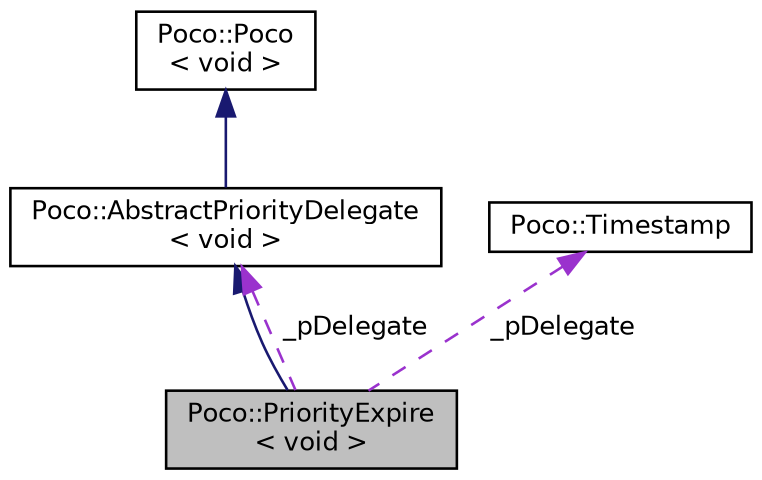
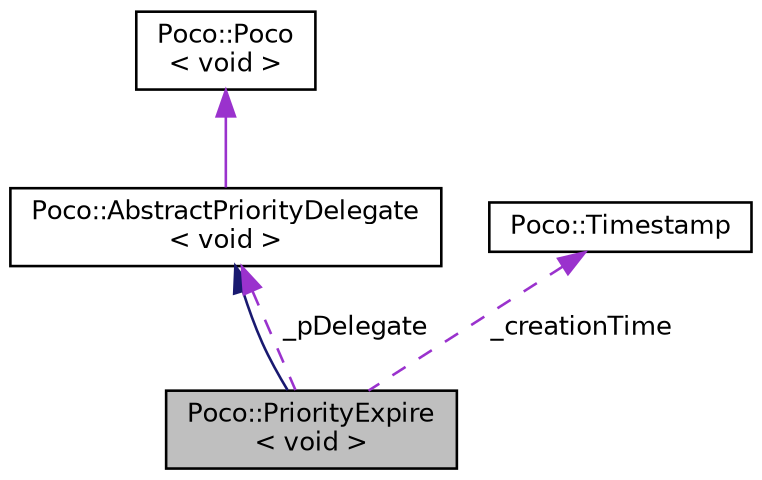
edge "Poco::AbstractPriorityDelegate < void >" -> "Poco::Poco < void >": color midnightblue -> darkorchid3
edge "Poco::PriorityExpire < void >" -> "Poco::Timestamp": label " _pDelegate" -> " _creationTime"
